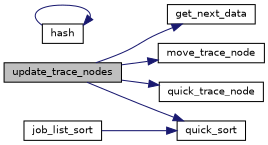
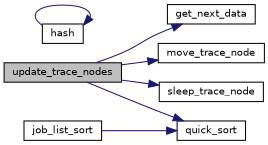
node "quick_trace_node": label "quick_trace_node" -> "sleep_trace_node"
